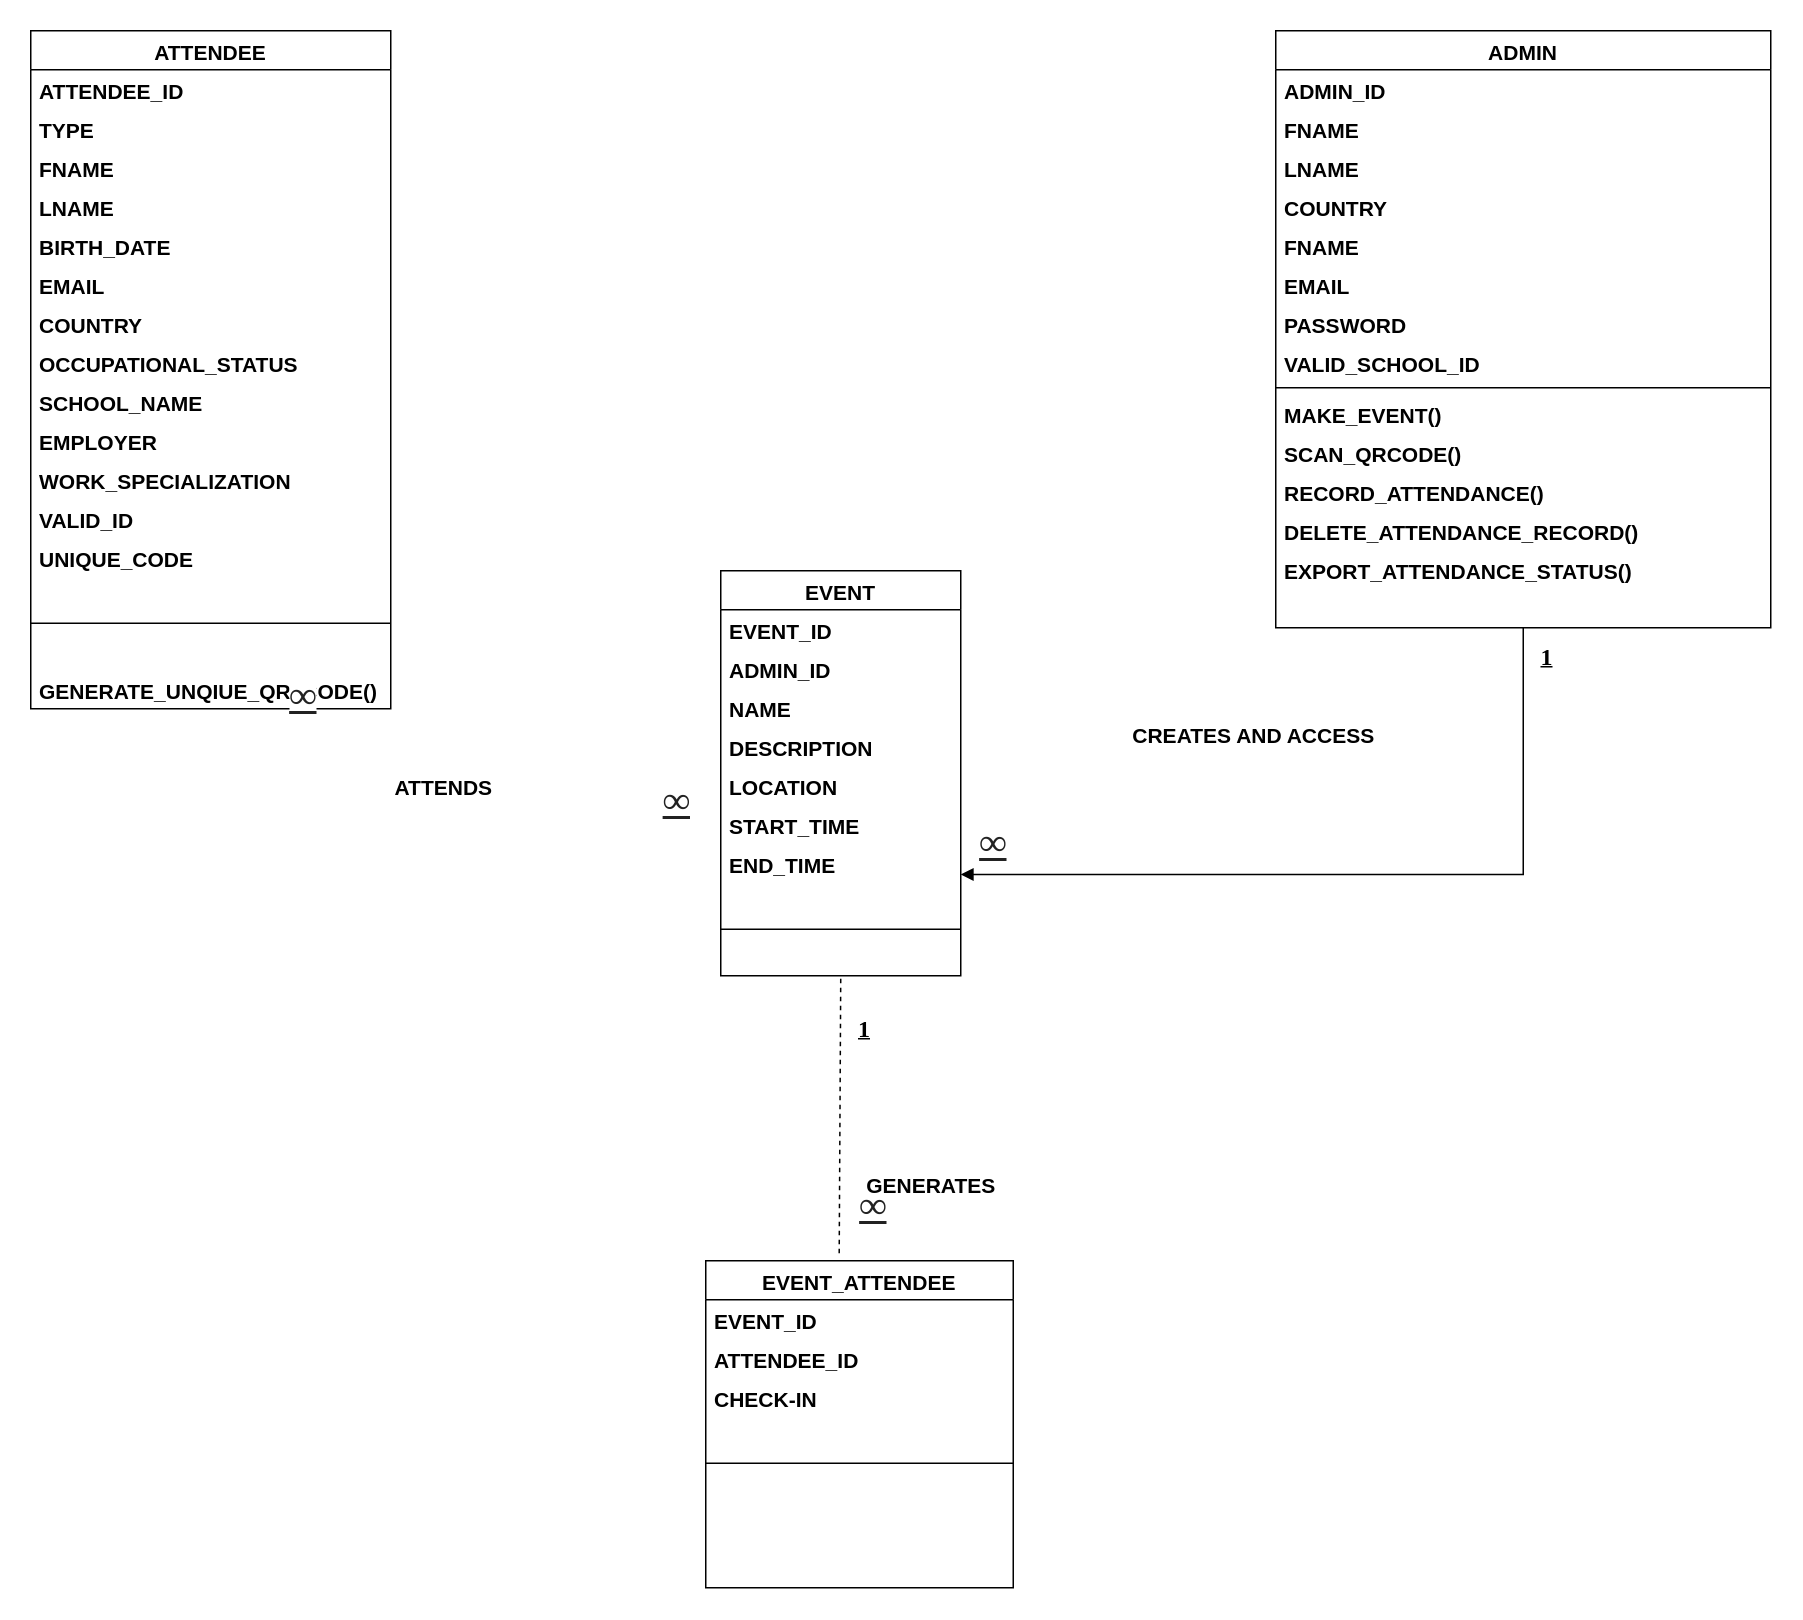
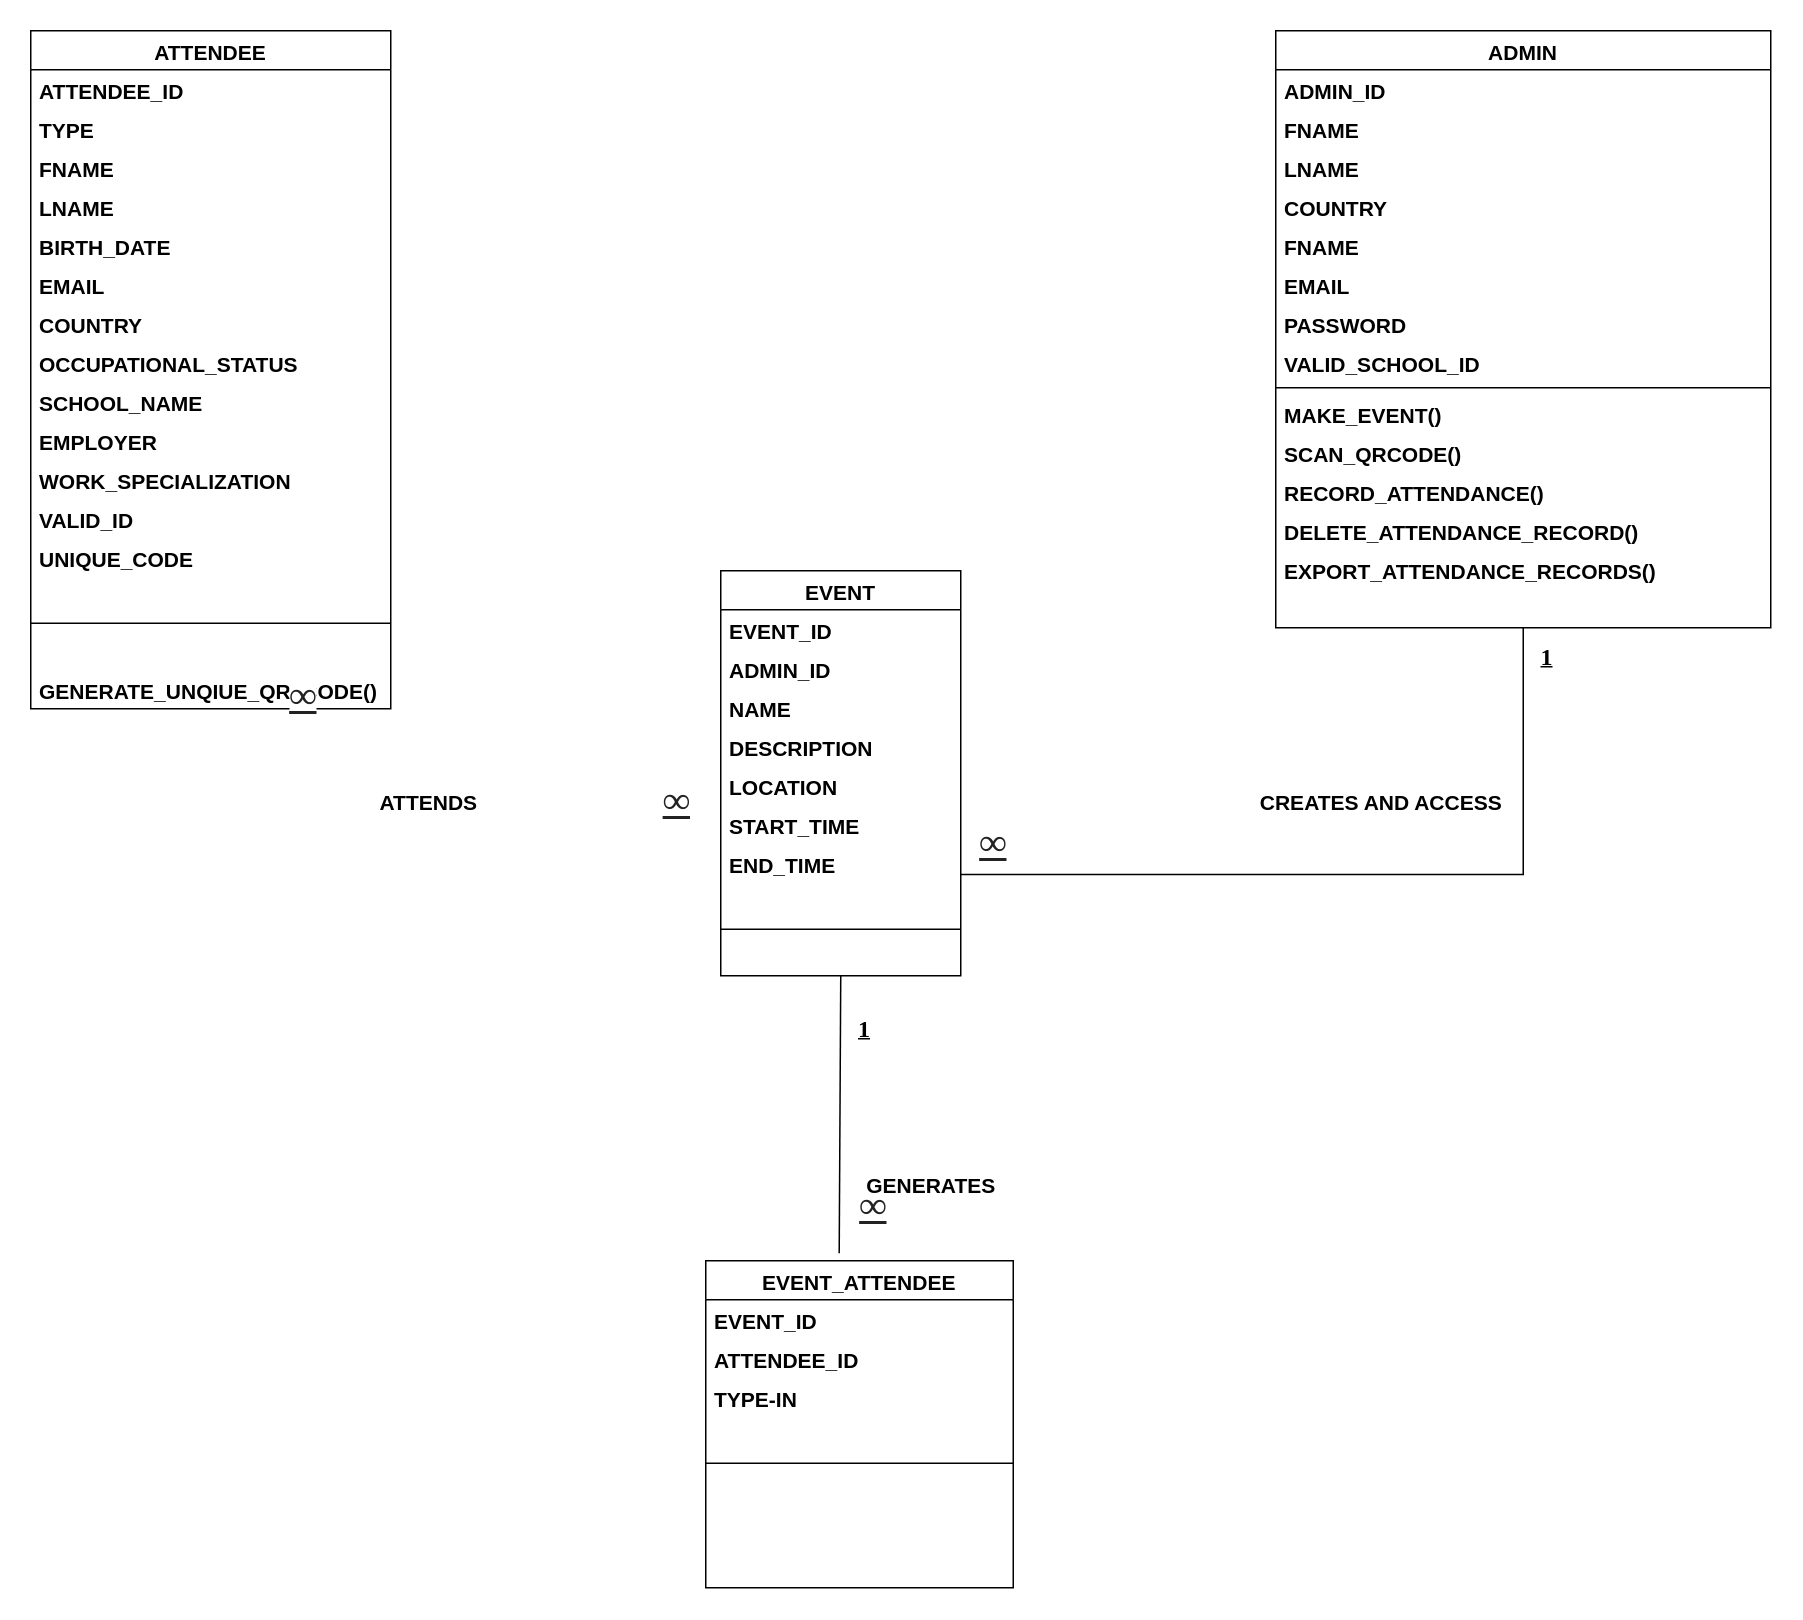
node "EXPORT_ATTENDANCE_STATUS()": label "EXPORT_ATTENDANCE_STATUS()" -> "EXPORT_ATTENDANCE_RECORDS()"
node "CREATES AND ACCESS": moved (1253, 736) -> (1381, 803)
node "ATTENDS": moved (443, 788) -> (428, 803)
edge "ADMIN" -> "EVENT": arrowhead block -> none
edge "EVENT" -- "EVENT_ATTENDEE": style dashed -> solid
node "CHECK-IN": label "CHECK-IN" -> "TYPE-IN"
